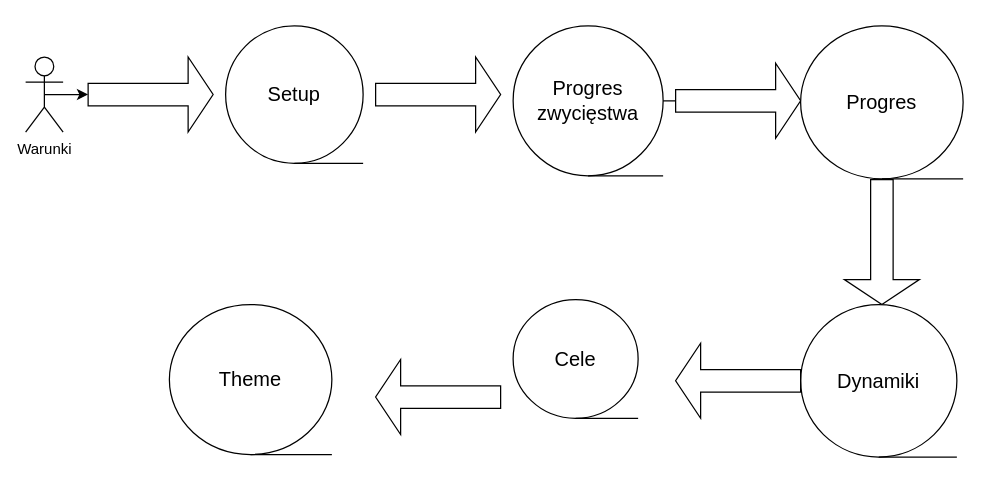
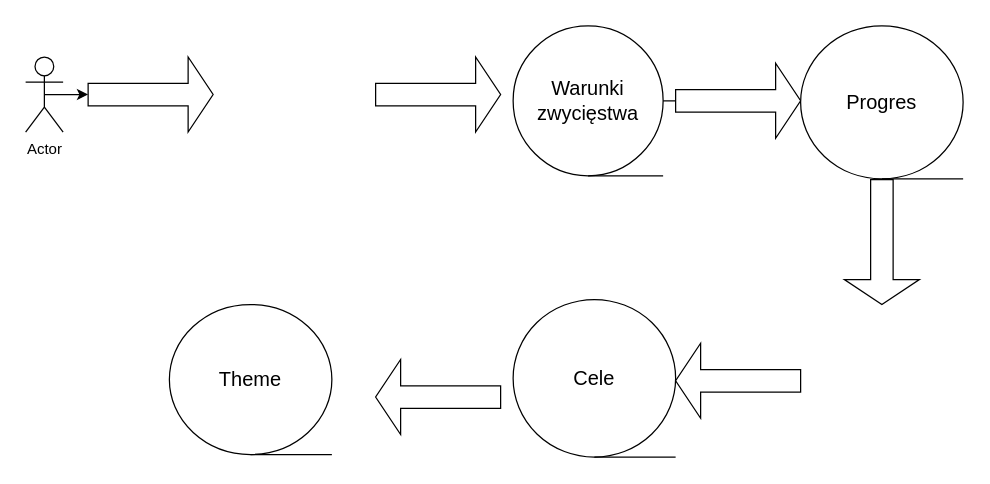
node "Setup": removed
node "Progres zwycięstwa": label "Progres zwycięstwa" -> "Warunki zwycięstwa"
node "Warunki": label "Warunki" -> "Actor"
node "Cele": size 125x119 -> 163x158
node "Dynamiki": removed
